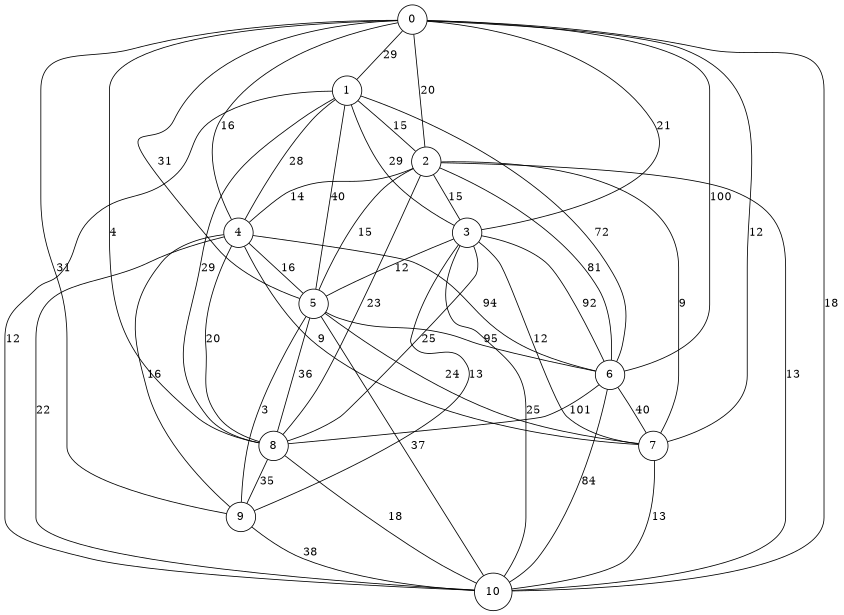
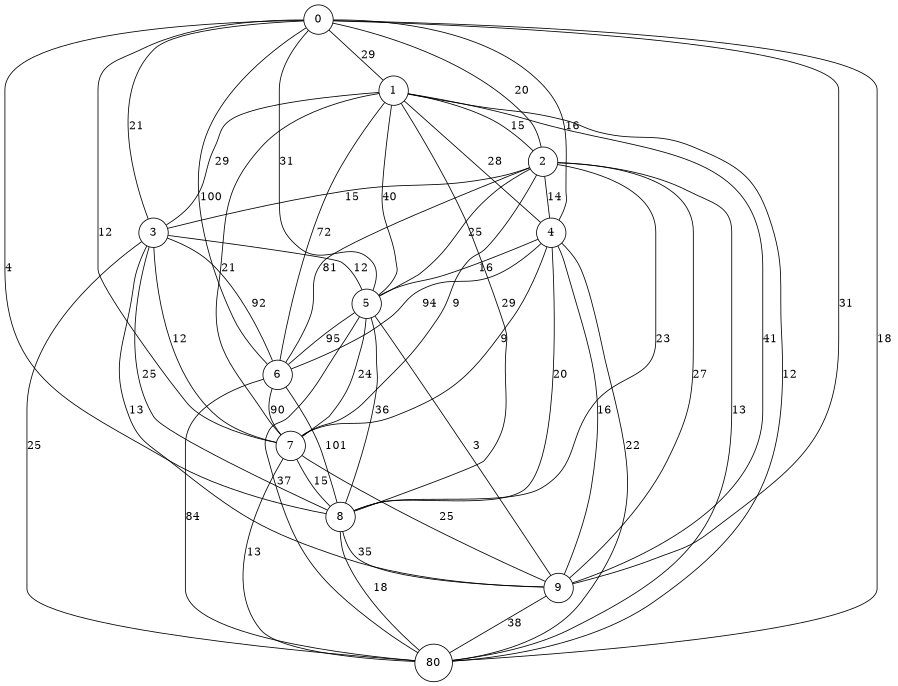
edge "1" -- "7": added, label "21"
edge "2" -- "5": label "15" -> "25"
edge "1" -- "9": added, label "41"
edge "2" -- "9": added, label "27"
edge "6" -- "7": label "40" -> "90"
edge "7" -- "8": added, label "15"
edge "7" -- "9": added, label "25"
node "10": label "10" -> "80"
